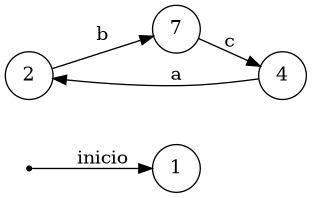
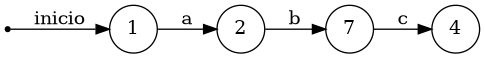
edge "4" -> "2": now "1" -> "2"
